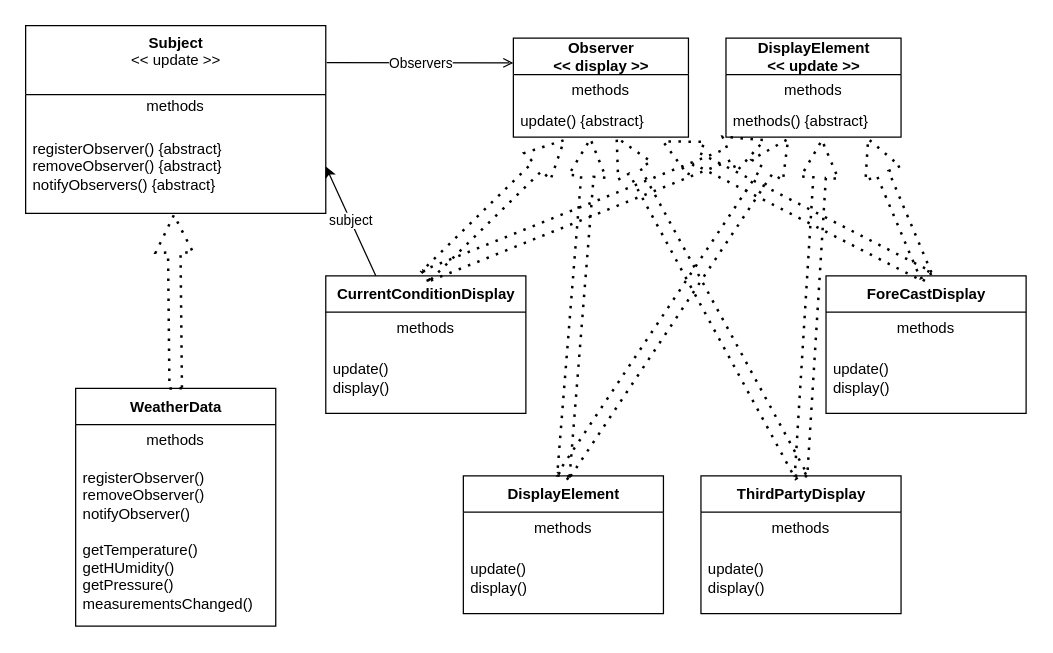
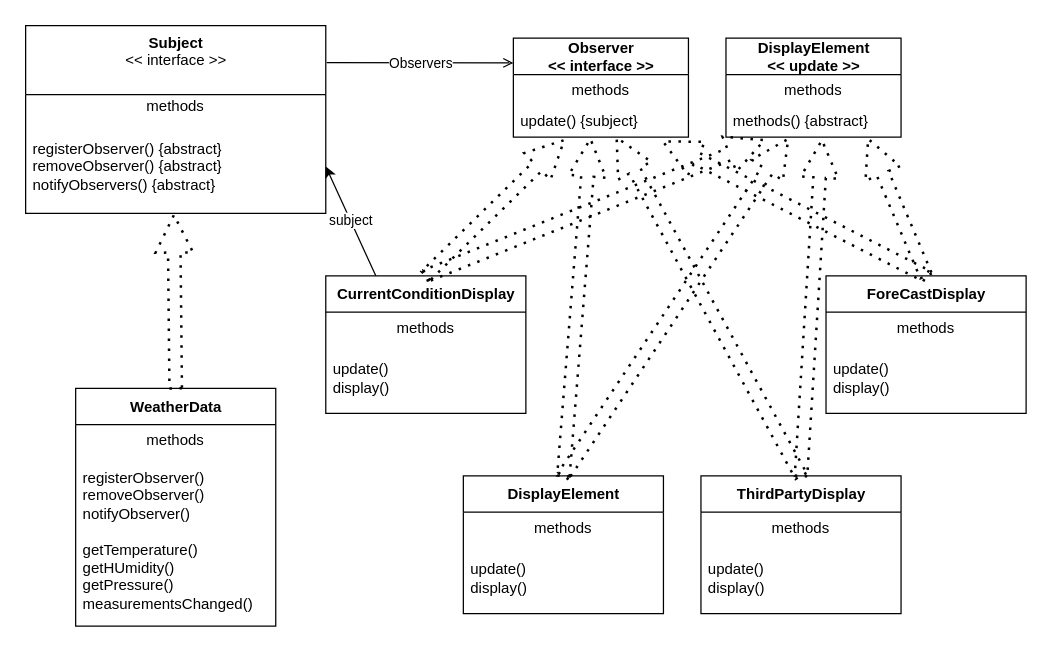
node "Subject << update >>": label "Subject << update >>" -> "Subject << interface >>"
node "Observer << display >>": label "Observer << display >>" -> "Observer << interface >>"
node "update() {abstract}": label "update() {abstract}" -> "update() {subject}"
